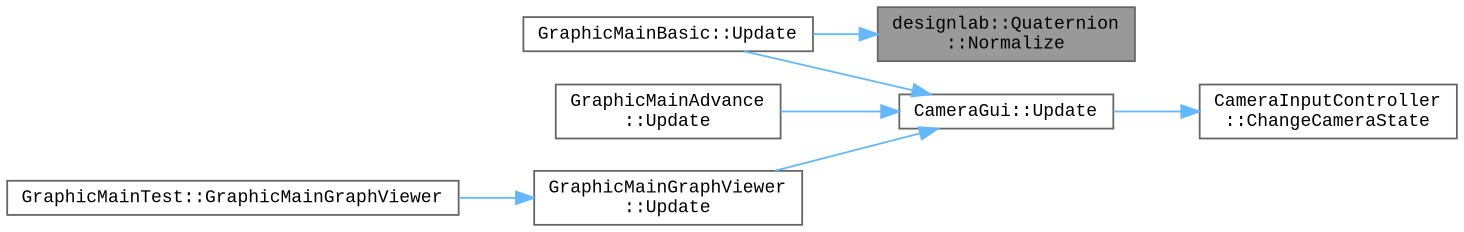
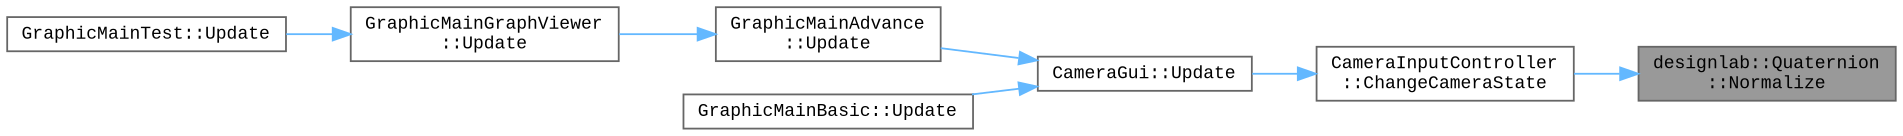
edge "GraphicMainBasic::Update" -> "designlab::Quaternion ::Normalize": now "CameraInputController ::ChangeCameraState" -> "designlab::Quaternion ::Normalize"
edge "GraphicMainGraphViewer ::Update" -> "CameraGui::Update": now "GraphicMainGraphViewer ::Update" -> "GraphicMainAdvance ::Update"
node "GraphicMainTest::GraphicMainGraphViewer": label "GraphicMainTest::GraphicMainGraphViewer" -> "GraphicMainTest::Update"
